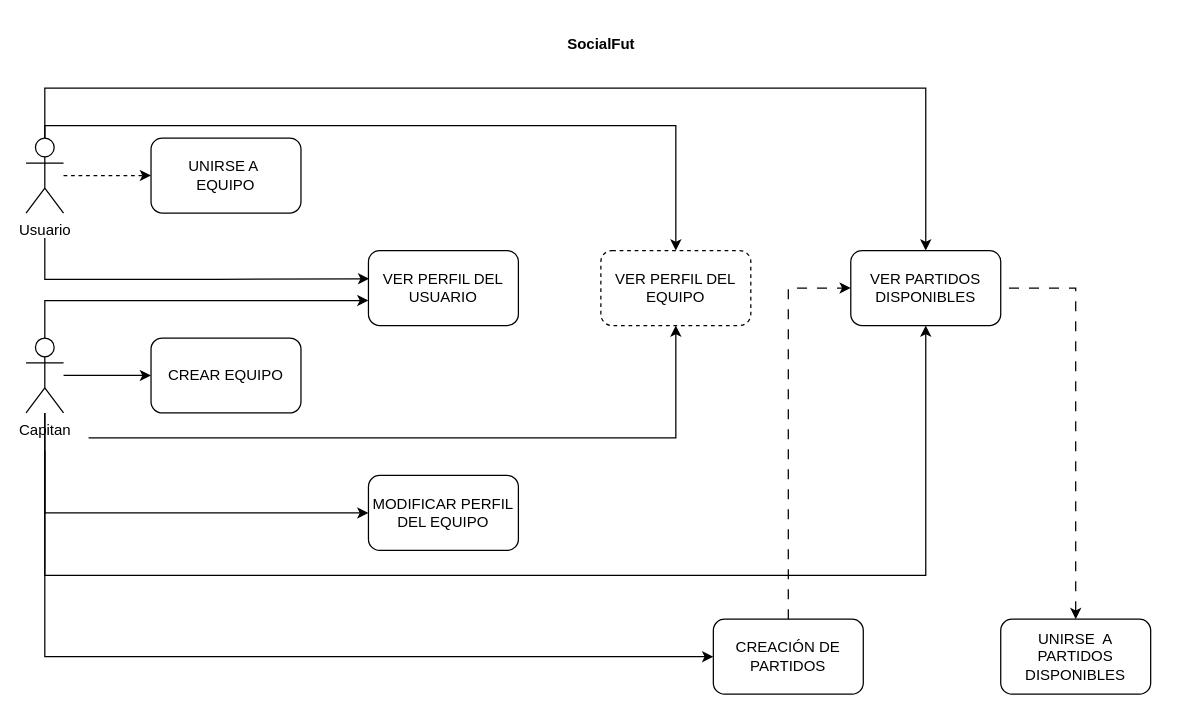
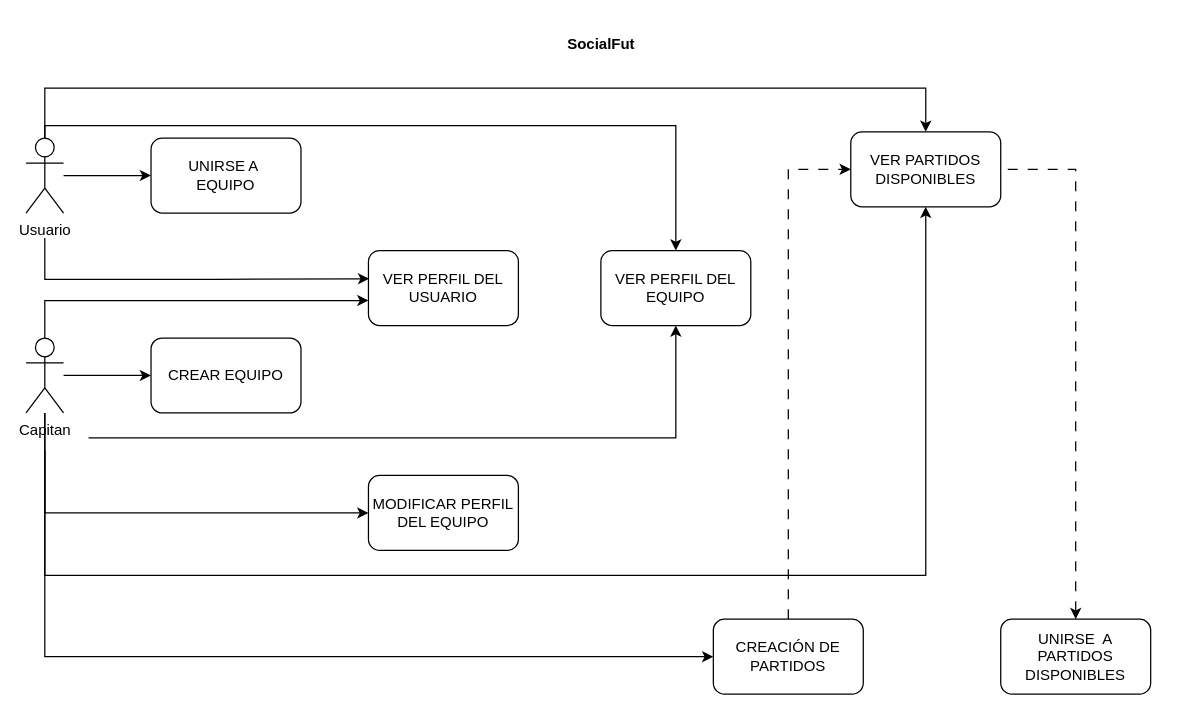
edge "Usuario" -> "UNIRSE A EQUIPO": style dashed -> solid
node "VER PERFIL DEL EQUIPO": style dashed -> solid
node "VER PARTIDOS DISPONIBLES": moved (926, 288) -> (926, 169)
